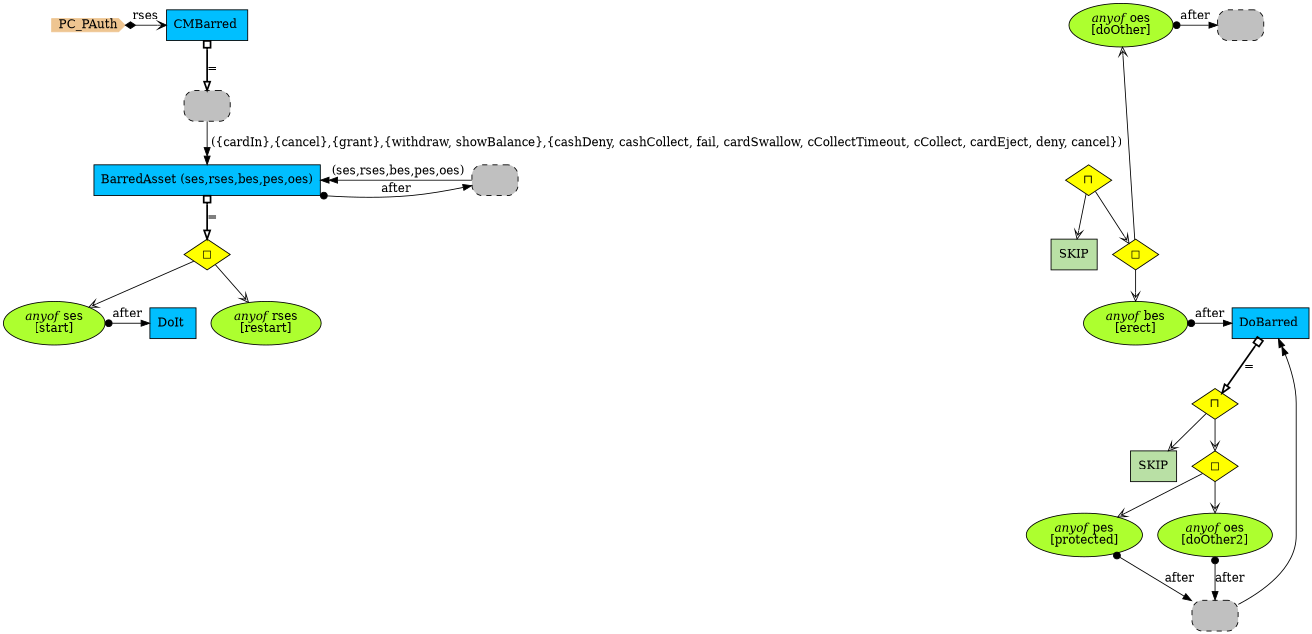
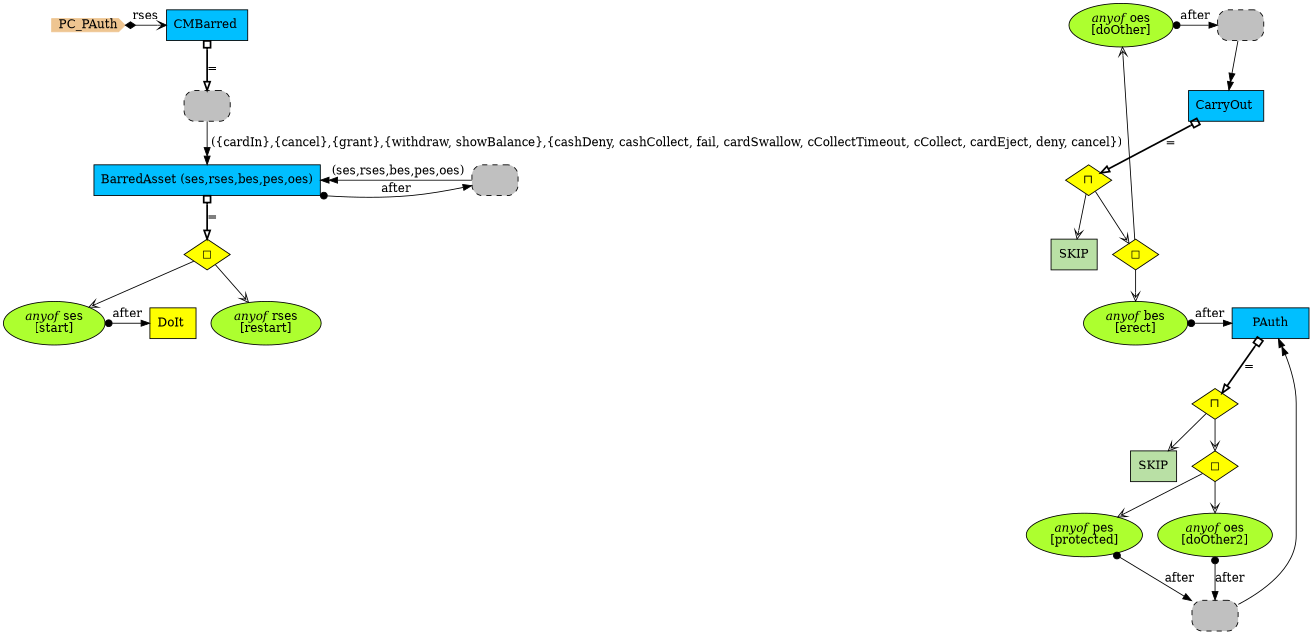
node "CarryOut": added
node "DoIt": fillcolor deepskyblue -> yellow
node "DoBarred": label "DoBarred" -> "PAuth"
